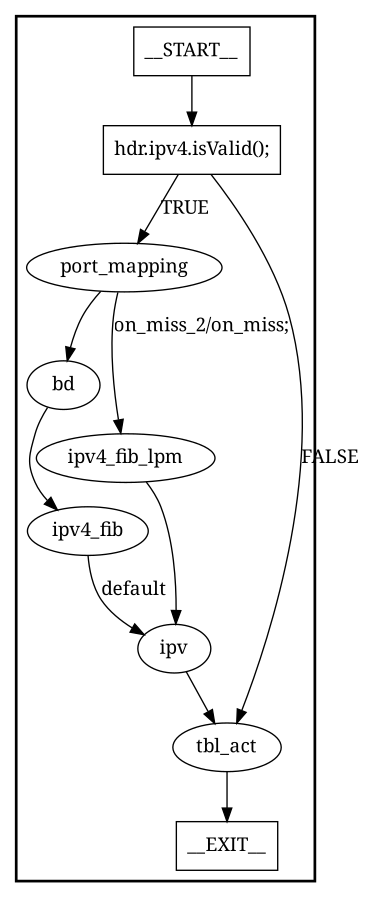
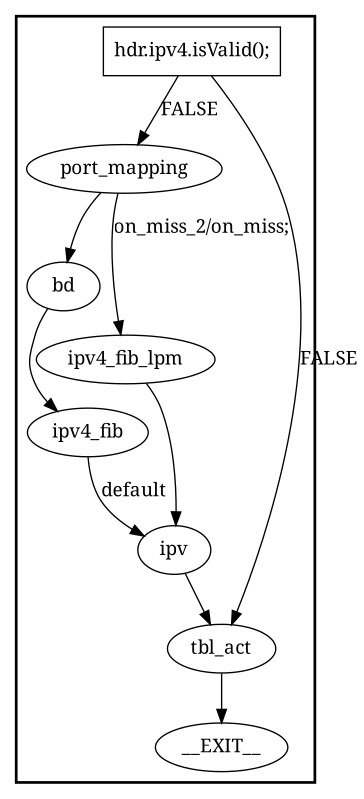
node "__START__": removed
edge "hdr.ipv4.isValid();" -> "port_mapping": label "TRUE" -> "FALSE"
node "__EXIT__": shape box -> ellipse
